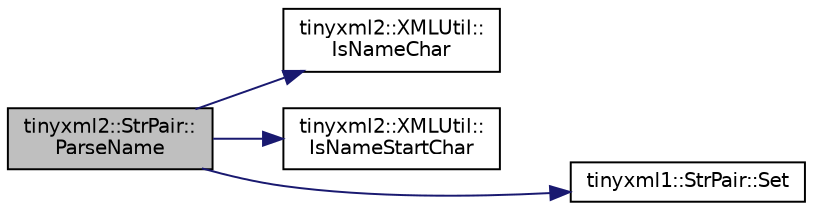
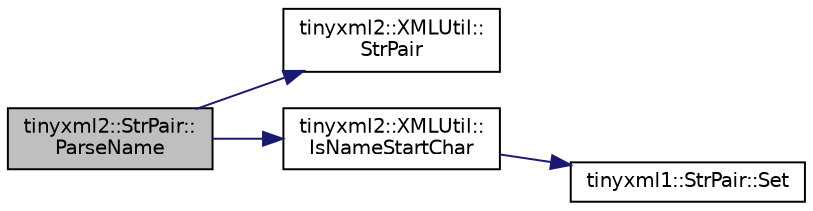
node "tinyxml2::XMLUtil:: IsNameChar": label "tinyxml2::XMLUtil:: IsNameChar" -> "tinyxml2::XMLUtil:: StrPair"
edge "tinyxml2::StrPair:: ParseName" -> "tinyxml1::StrPair::Set": now "tinyxml2::XMLUtil:: IsNameStartChar" -> "tinyxml1::StrPair::Set"
